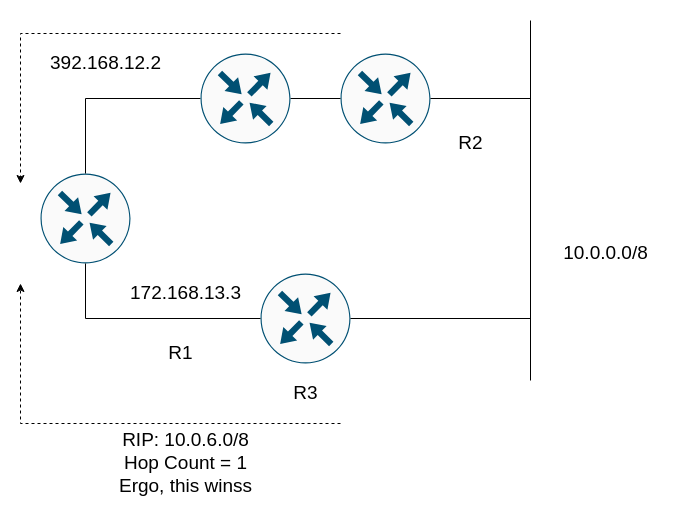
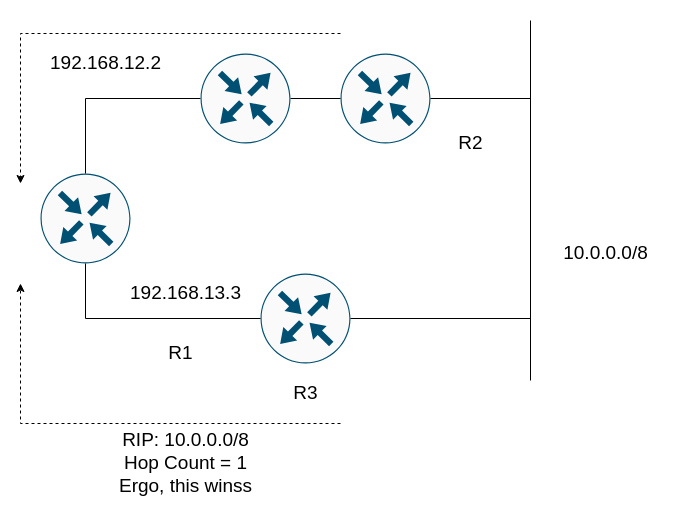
node "392.168.12.2": label "392.168.12.2" -> "192.168.12.2"
node "172.168.13.3": label "172.168.13.3" -> "192.168.13.3"
node "RIP: 10.0.6.0/8 Hop Count = 1 Ergo, this winss": label "RIP: 10.0.6.0/8 Hop Count = 1 Ergo, this winss" -> "RIP: 10.0.0.0/8 Hop Count = 1 Ergo, this winss"
